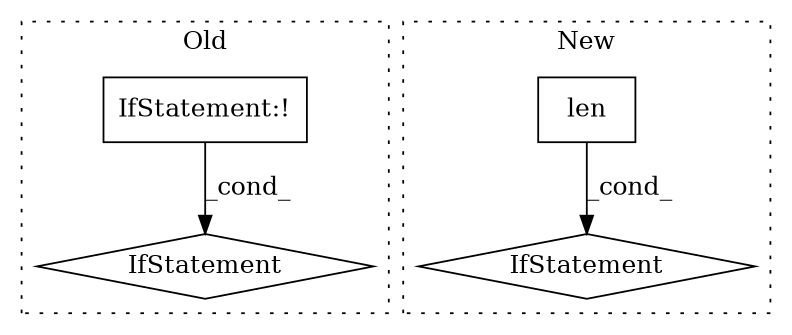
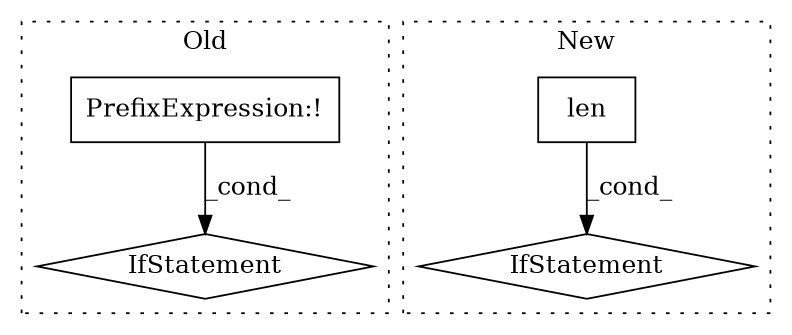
node "IfStatement:!": label "IfStatement:!" -> "PrefixExpression:!"
